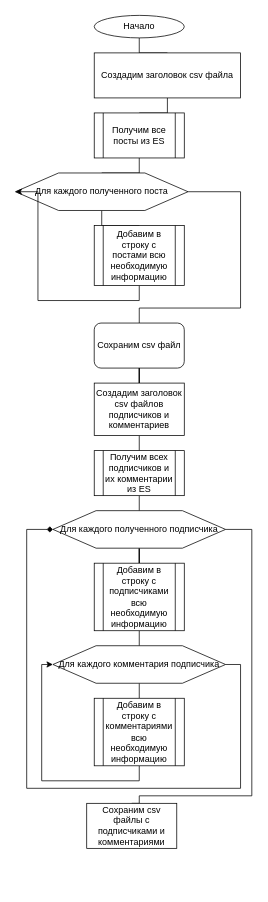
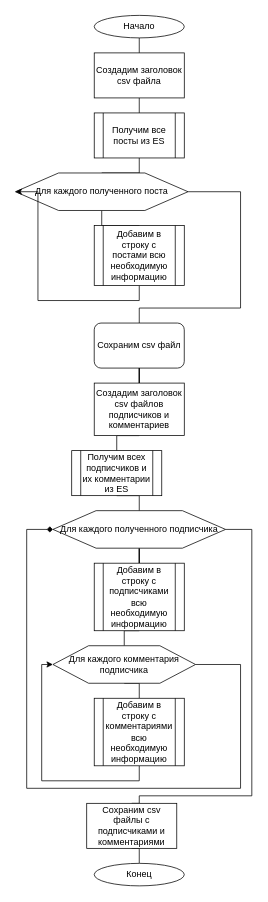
node "Создадим заголовок csv файла": size 146x45 -> 90x45
node "Получим всех подписчиков и их комментарии из ES": moved (139, 473) -> (117, 473)
node "Для каждого комментария подписчика": size 173x38 -> 143x38
edge "Сохраним csv файлы с подписчиками и комментариями" -- "Конец": added
node "Конец": added
